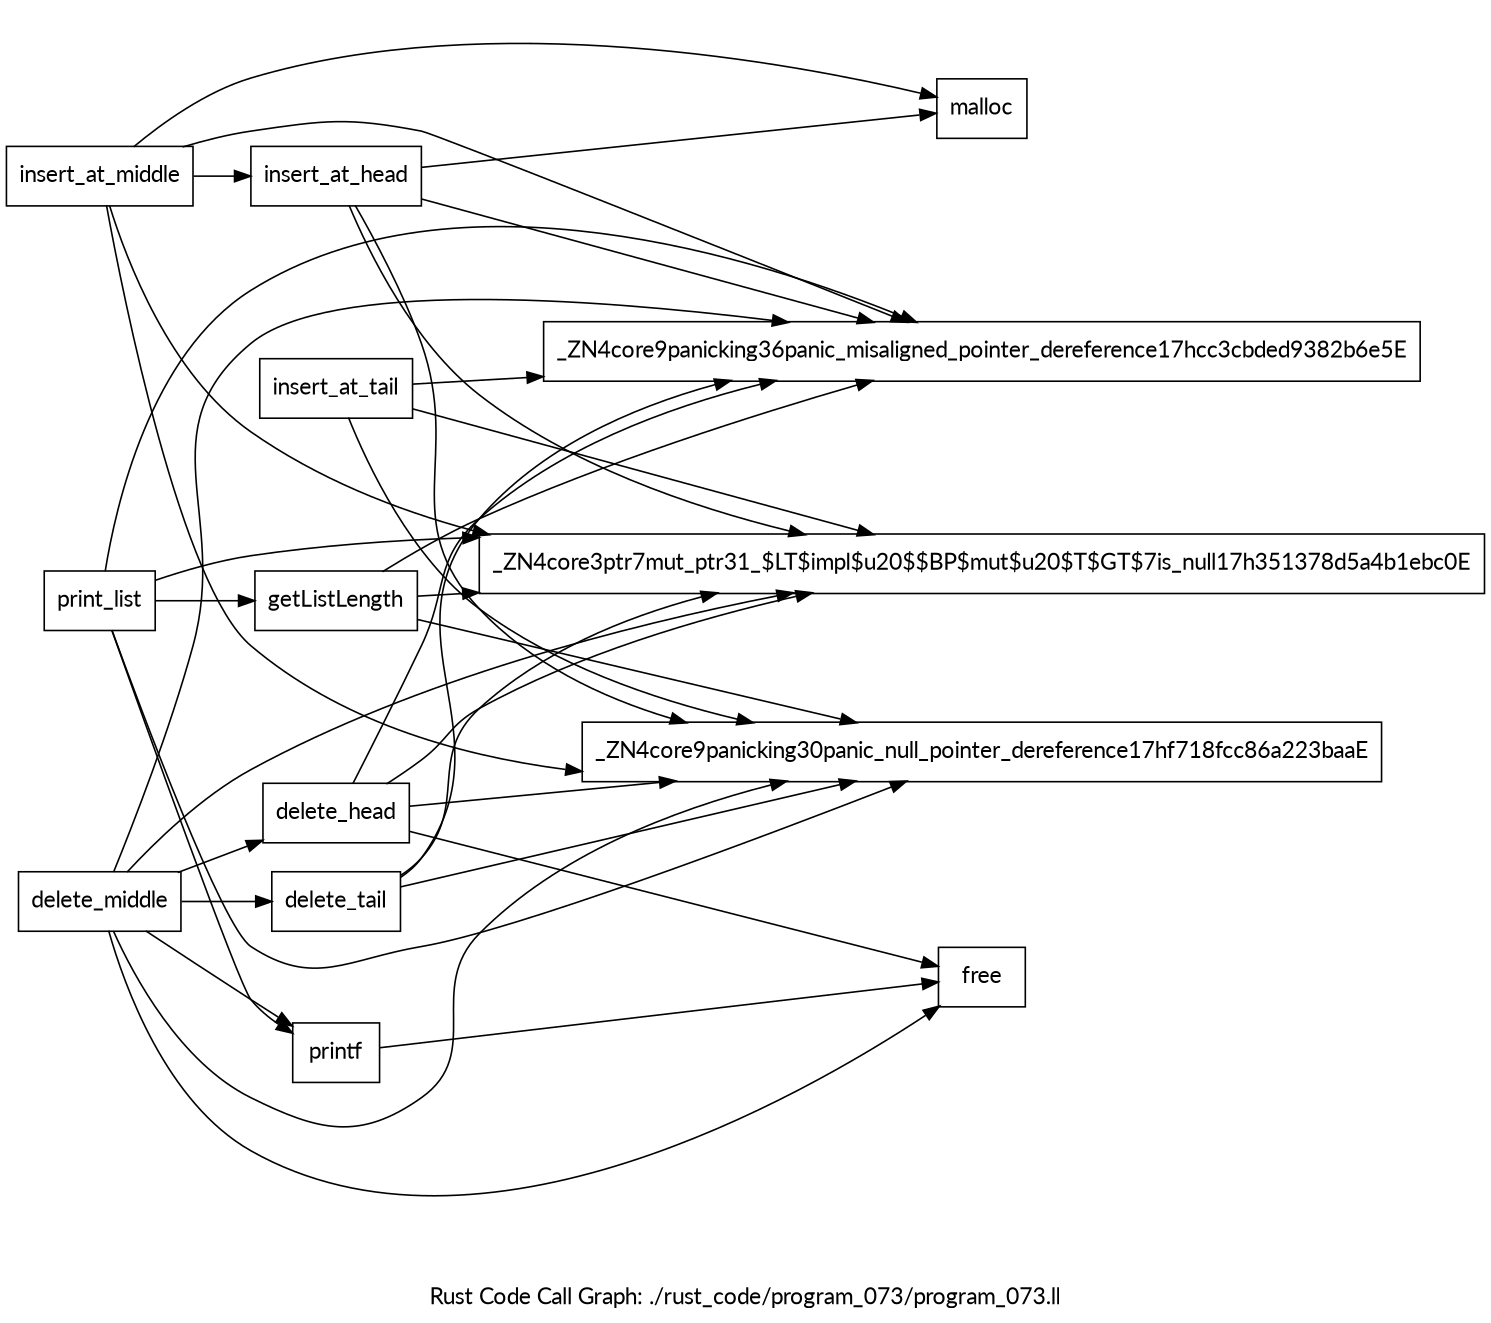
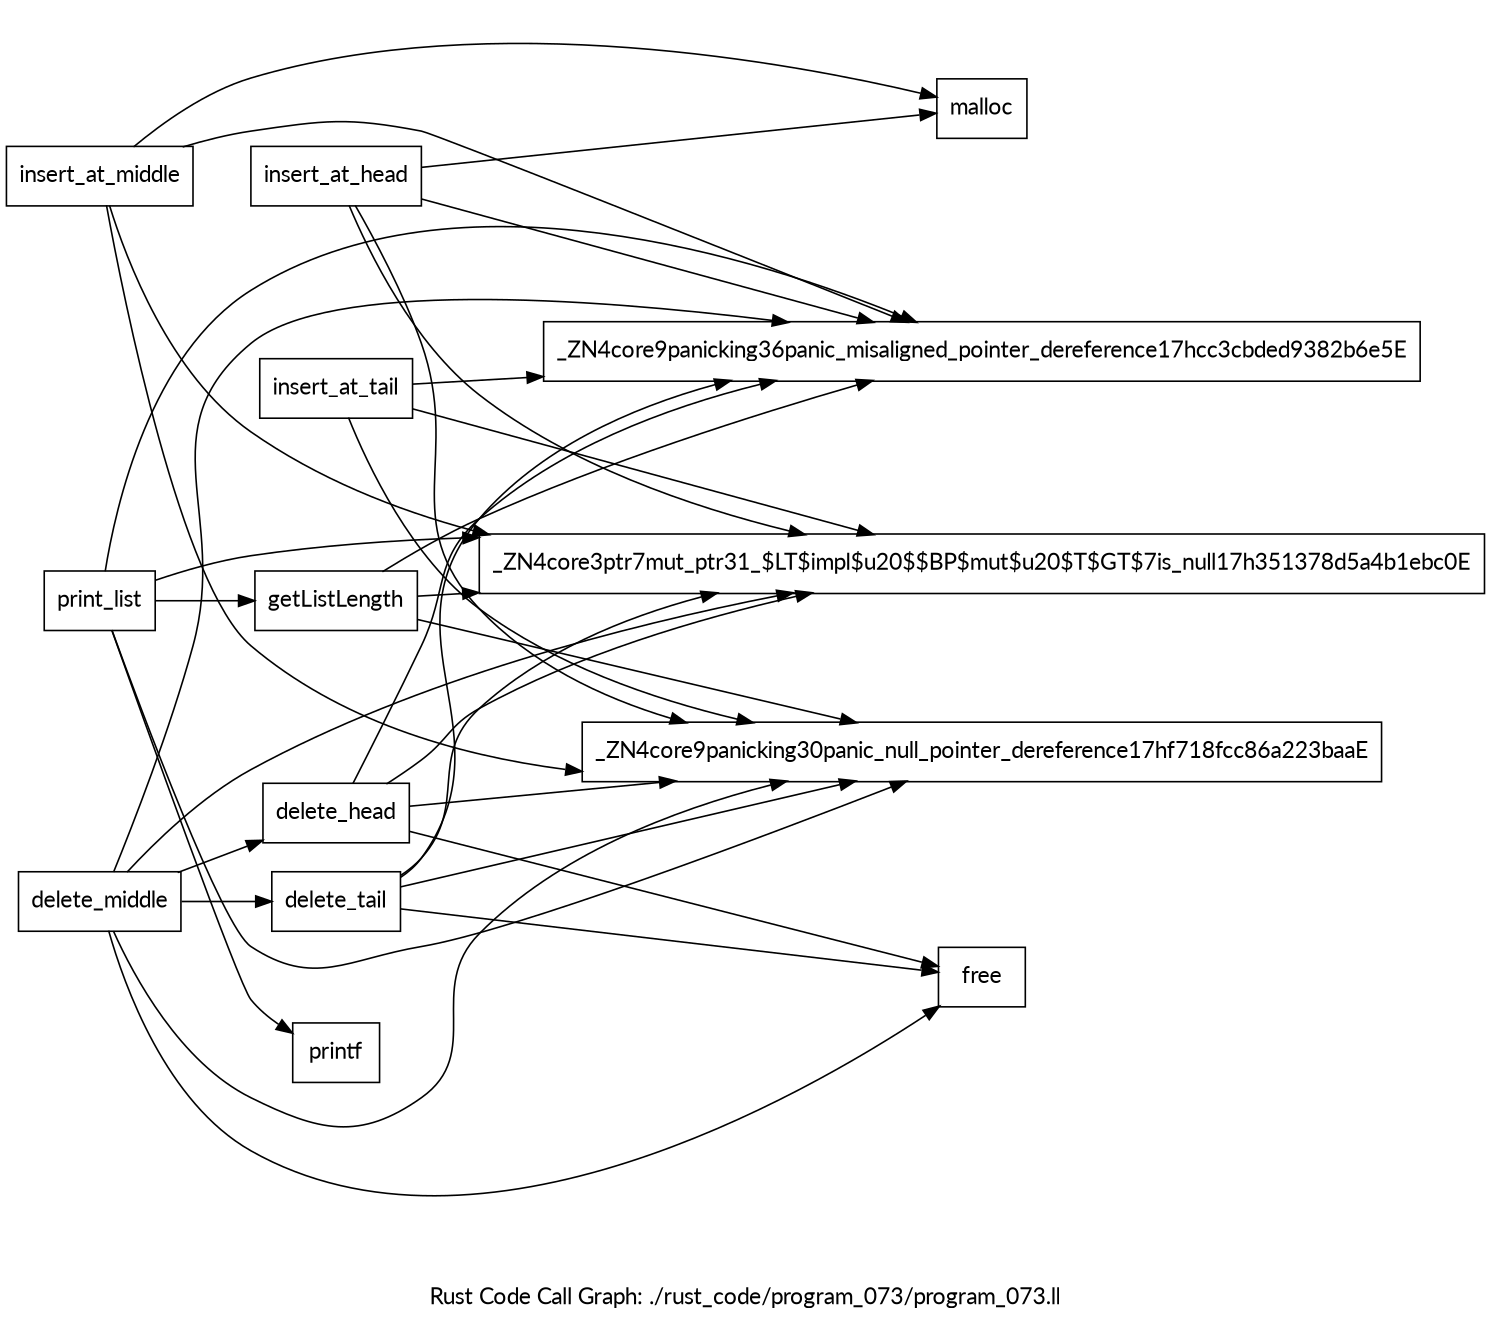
edge "insert_at_middle" -> "insert_at_head": removed
edge "delete_middle" -> "printf": removed
edge "printf" -> "free": now "delete_tail" -> "free"
